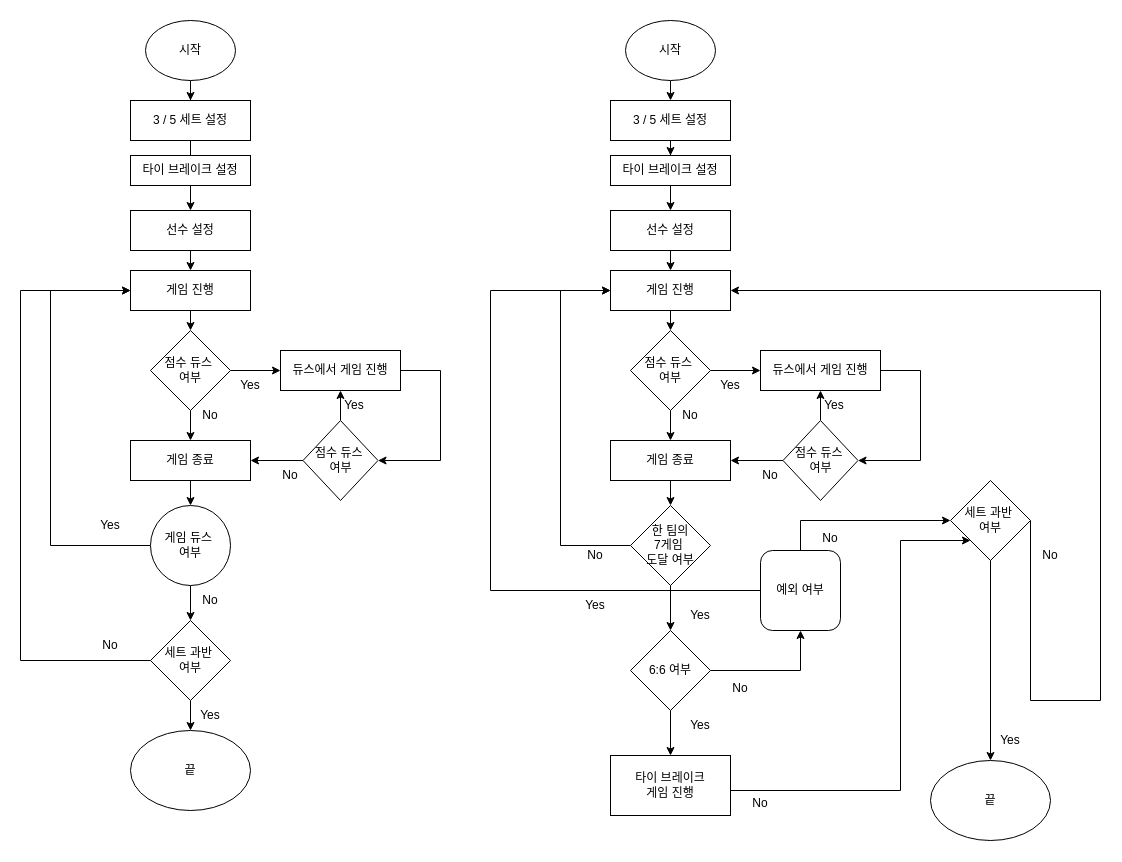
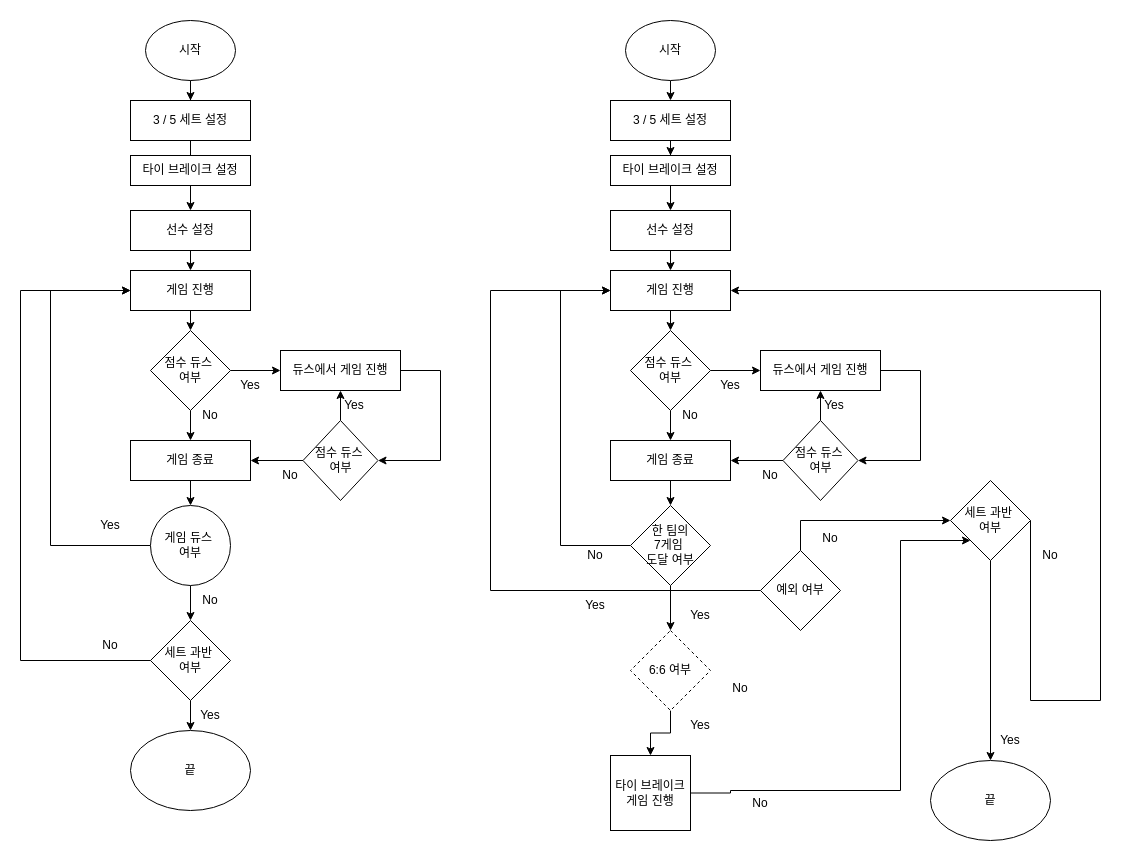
node "예외 여부": shape rounded rectangle -> diamond
node "6:6 여부": style solid -> dashed
edge "6:6 여부" -> "예외 여부": removed
node "타이 브레이크 게임 진행": size 120x60 -> 80x75
